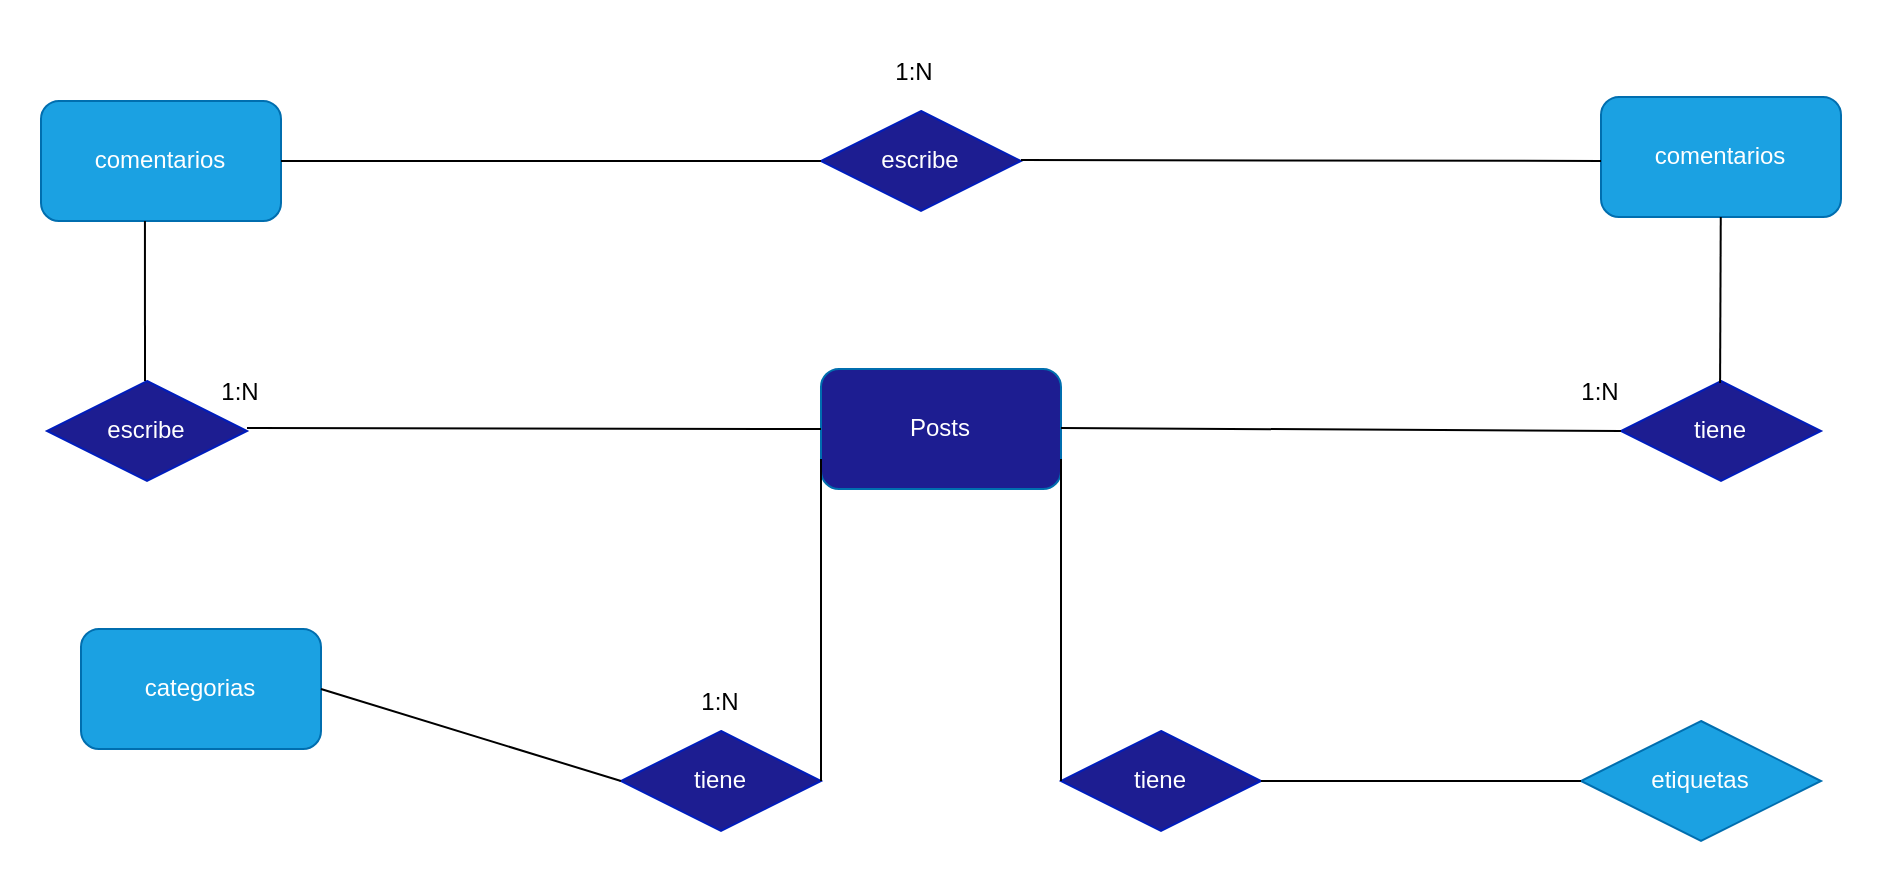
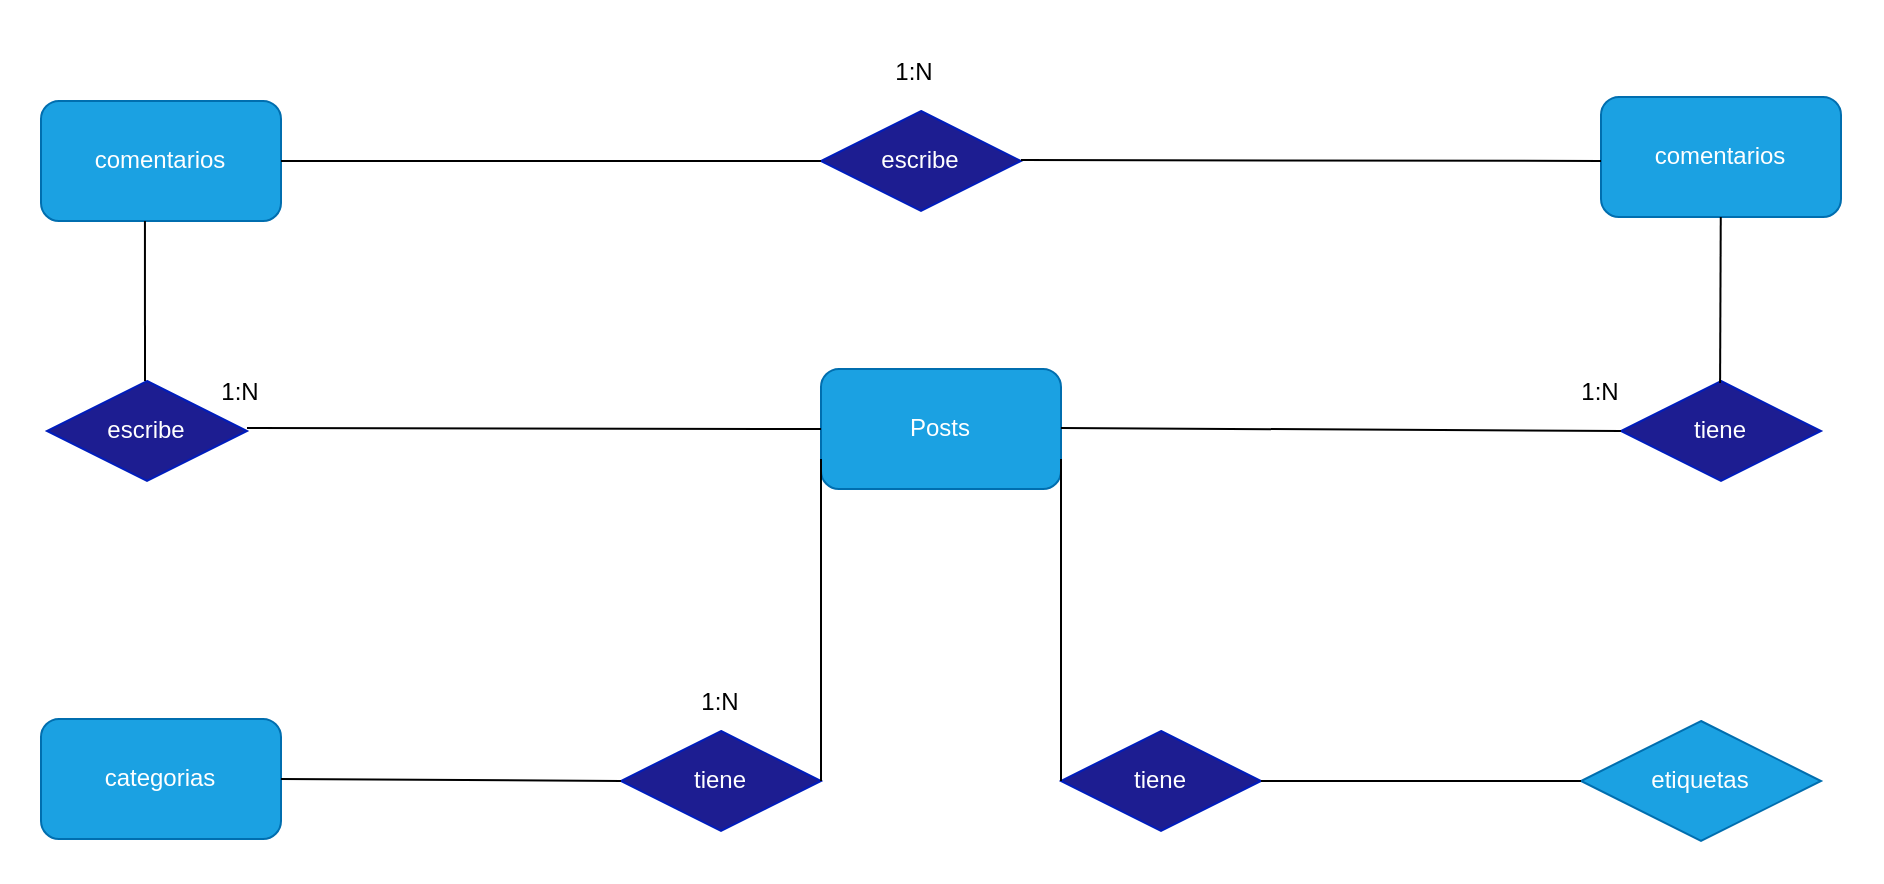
node "Posts": fillcolor #1d1d91 -> #1ba1e2
node "categorias": moved (201, 689) -> (161, 779)
